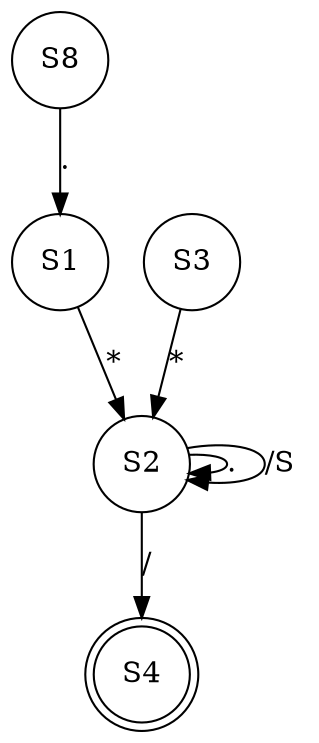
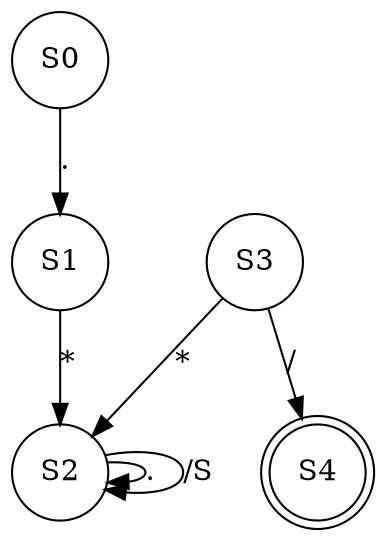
node "S8": label "S8" -> "S0"
edge "S2" -> "S4": now "S3" -> "S4"
